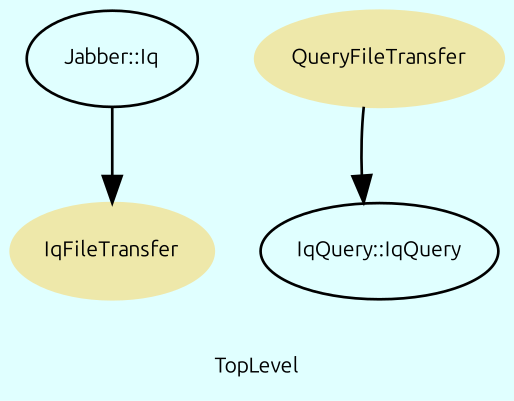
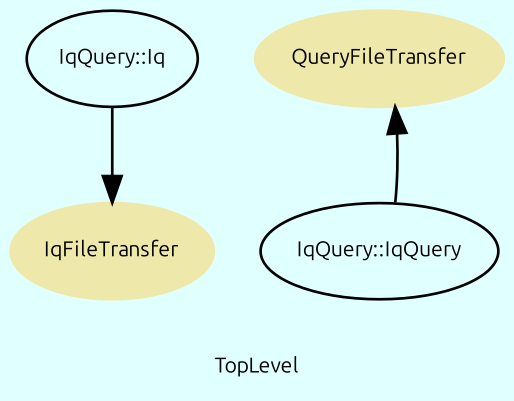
node "Jabber::Iq": label "Jabber::Iq" -> "IqQuery::Iq"
edge "QueryFileTransfer" -> "IqQuery::IqQuery": reversed
